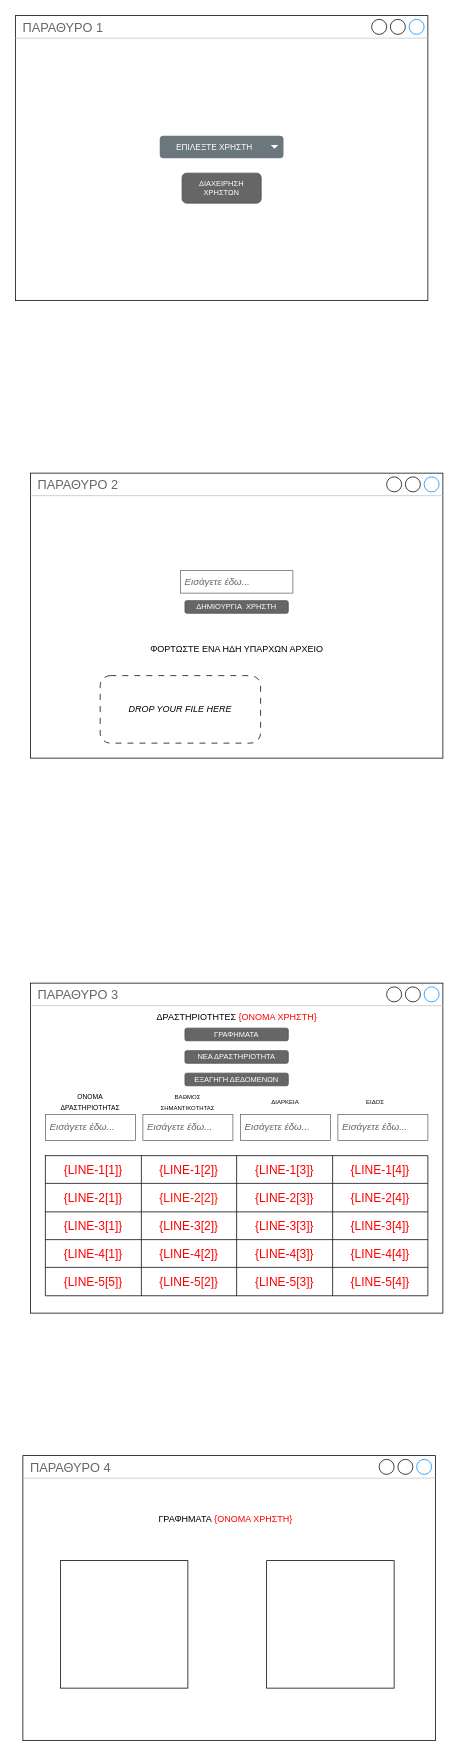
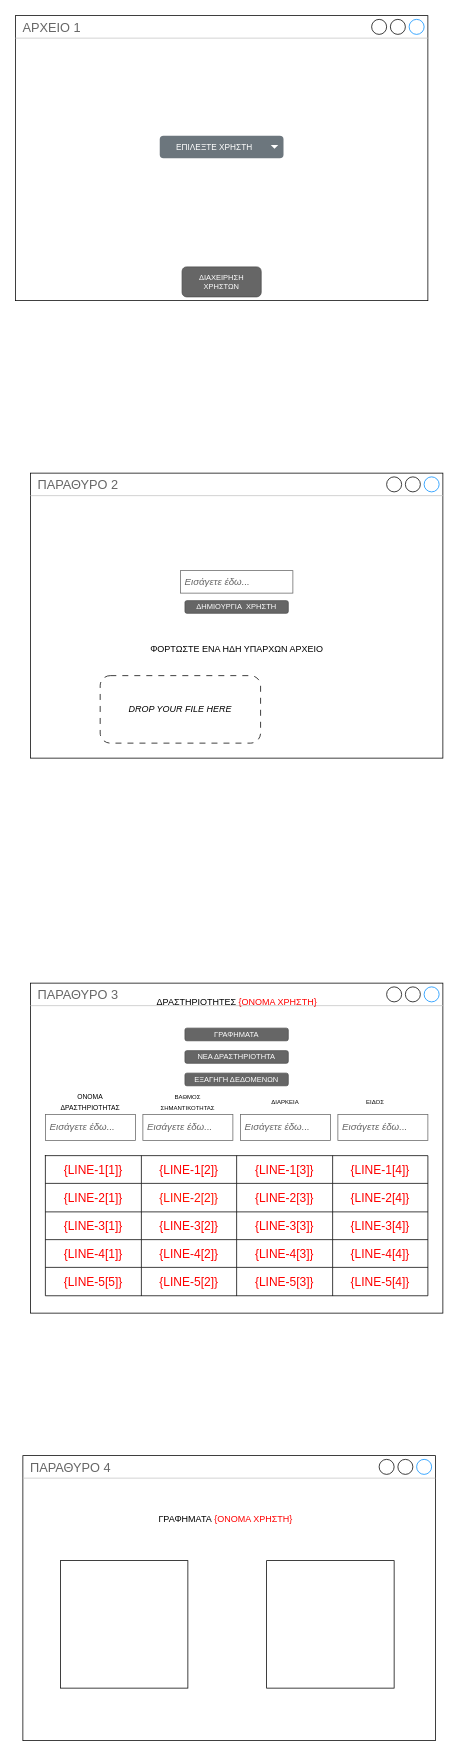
node "ΠΑΡΑΘΥΡΟ 1": label "ΠΑΡΑΘΥΡΟ 1" -> "ΑΡΧΕΙΟ 1"
node "ΔΙΑΧΕΙΡΗΣΗ ΧΡΗΣΤΩΝ": moved (222, 188) -> (222, 282)
node "ΔΡΑΣΤΗΡΙΟΤΗΤΕΣ {ΟΝΟΜΑ ΧΡΗΣΤΗ}": moved (237, 1017) -> (237, 1002)
